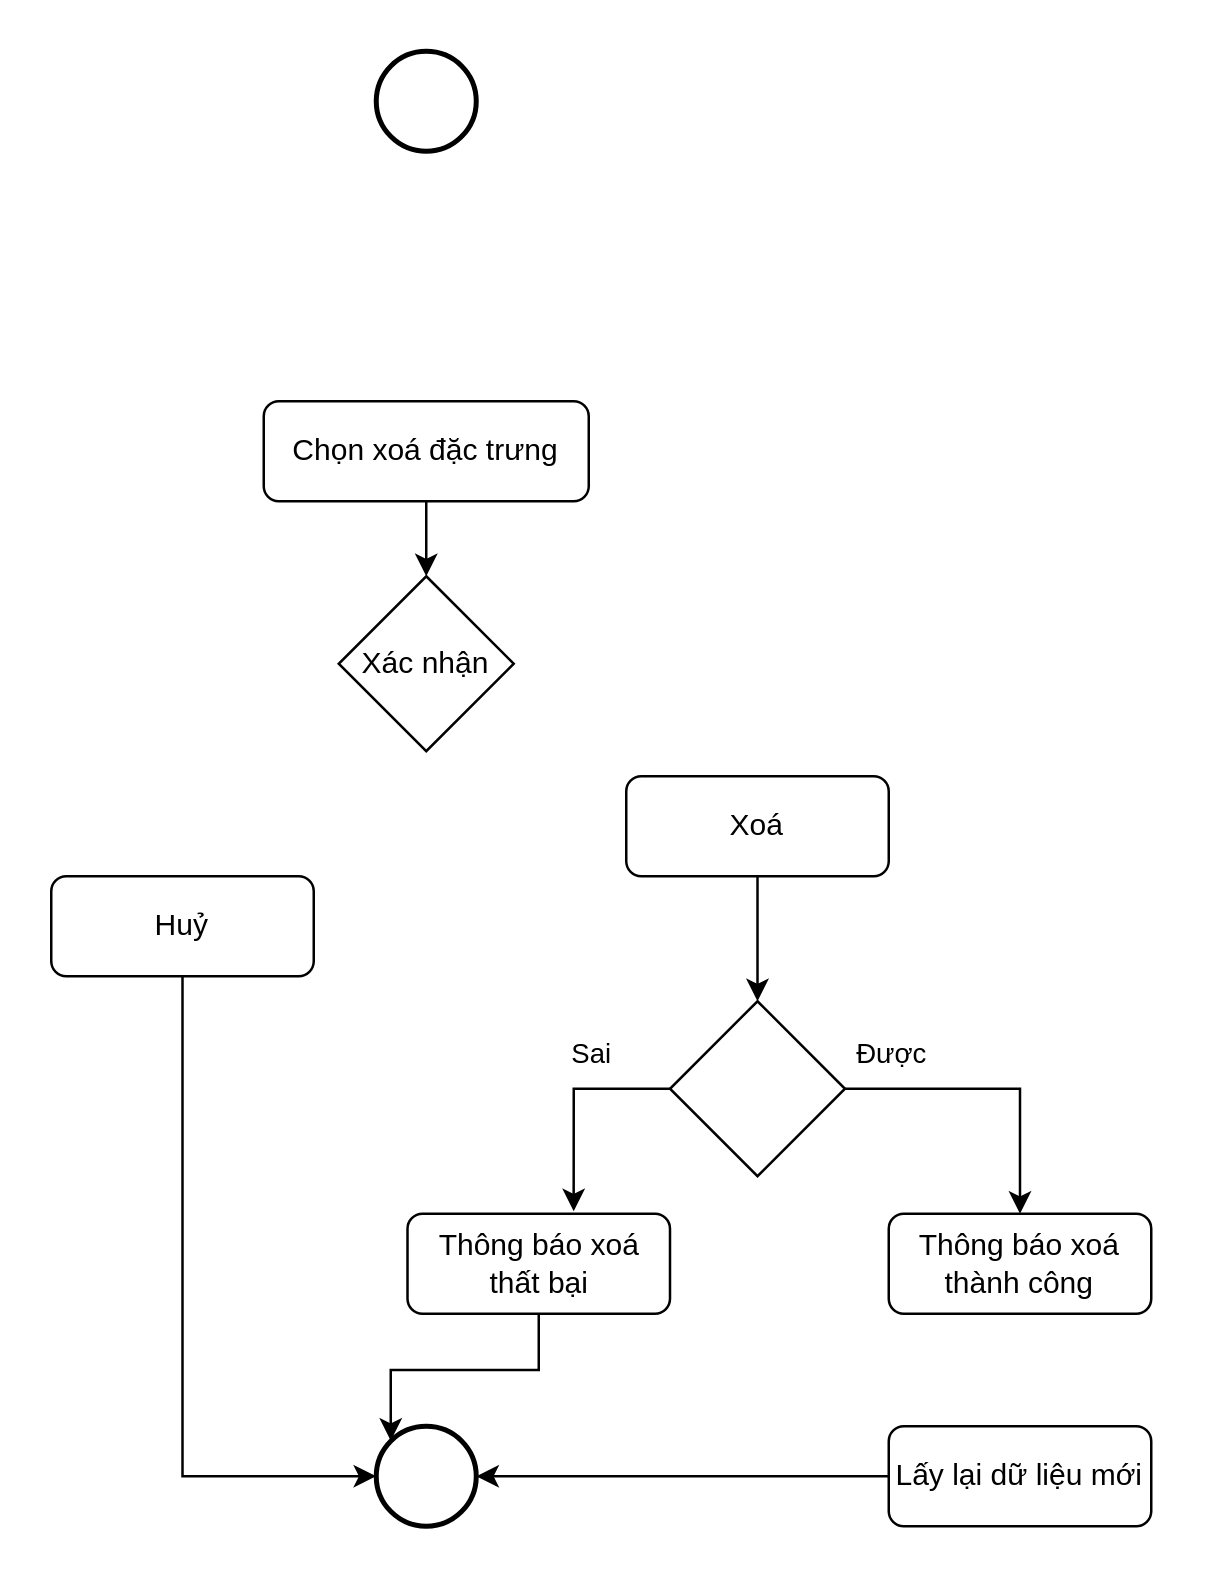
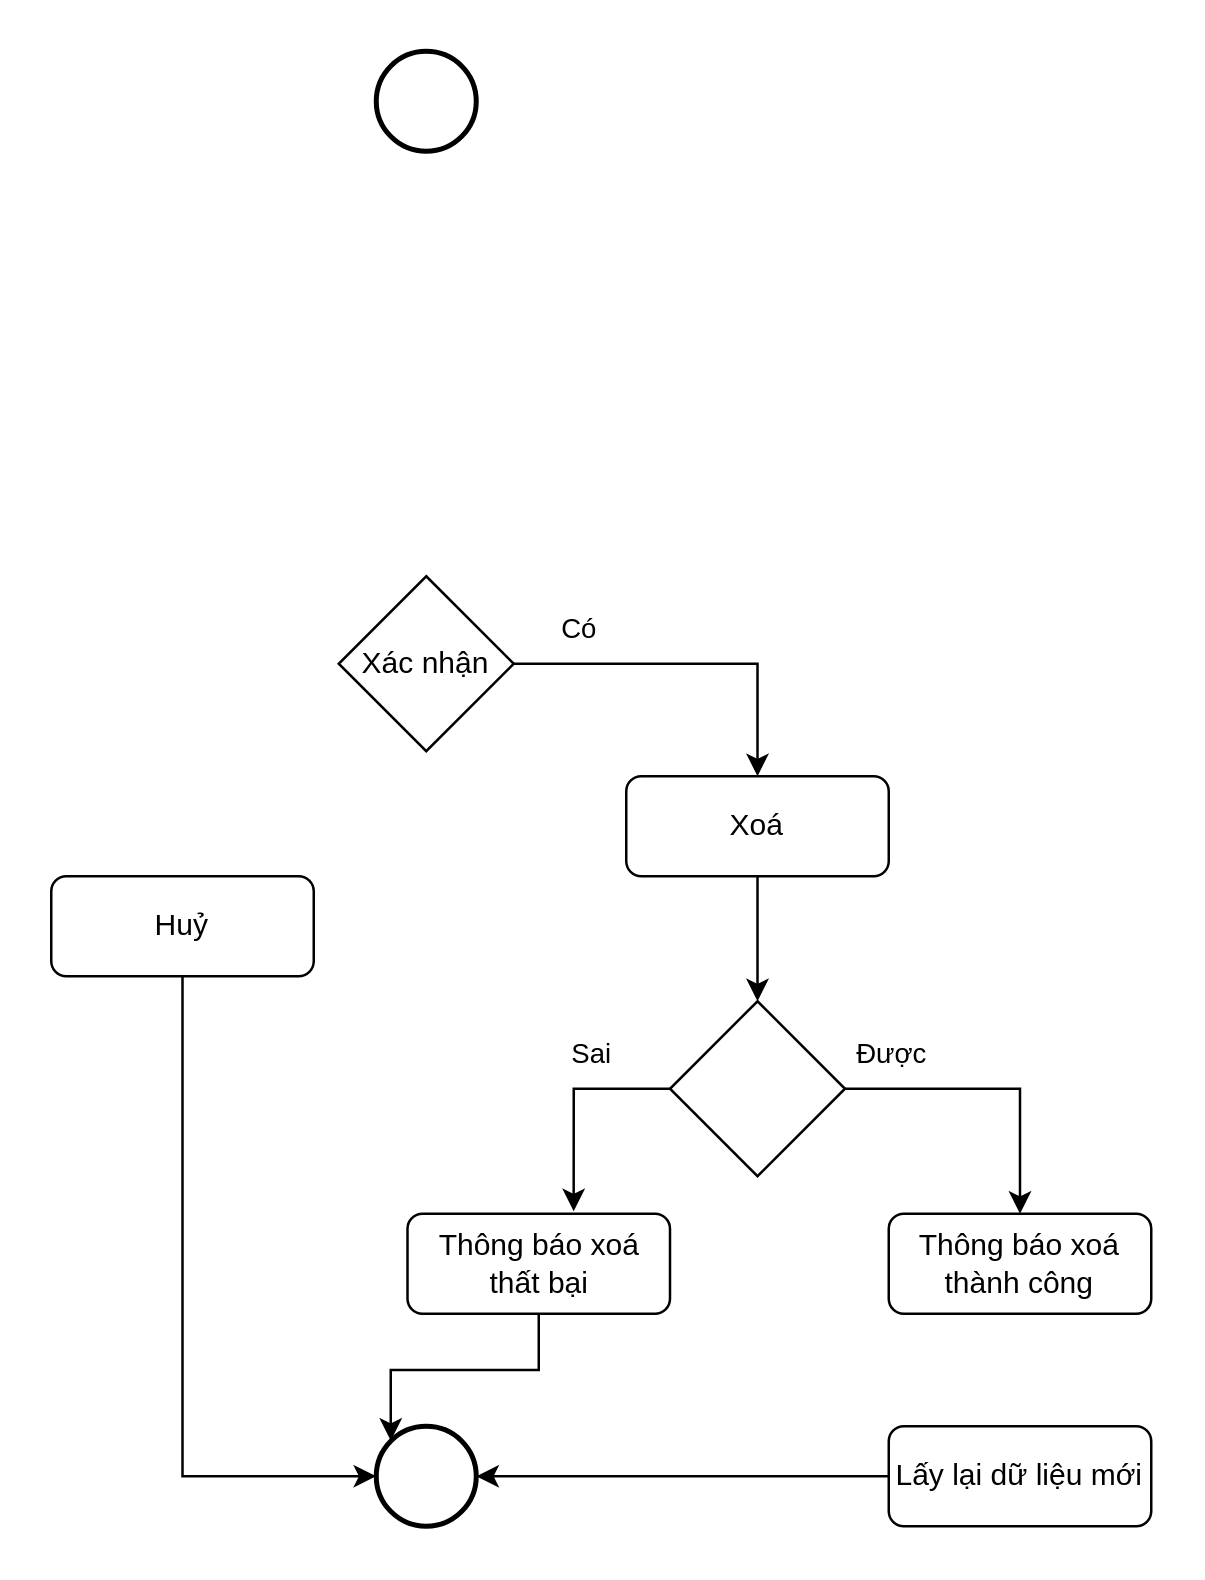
node "Chọn xoá đặc trưng": removed
edge "Chọn xoá đặc trưng" -> "Xác nhận": removed
edge "Xác nhận" -> "Xoá": added, label "Có"
